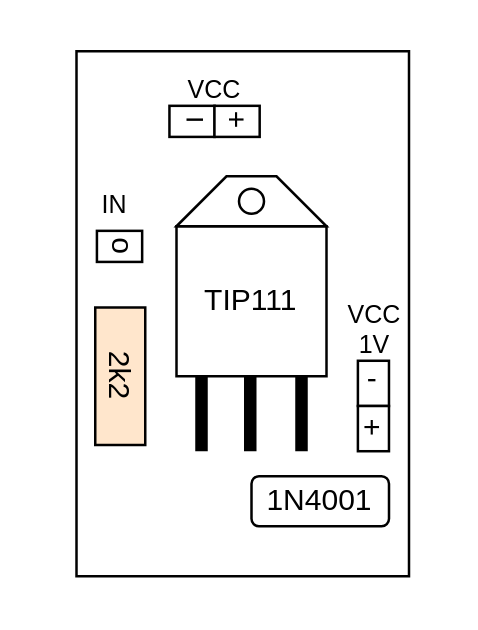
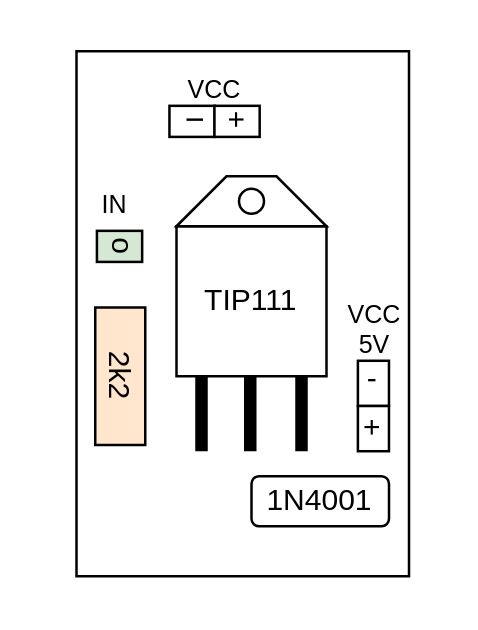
node "o": fillcolor #ffffff -> #d5e8d4
node "VCC 1V": label "VCC 1V" -> "VCC 5V"
